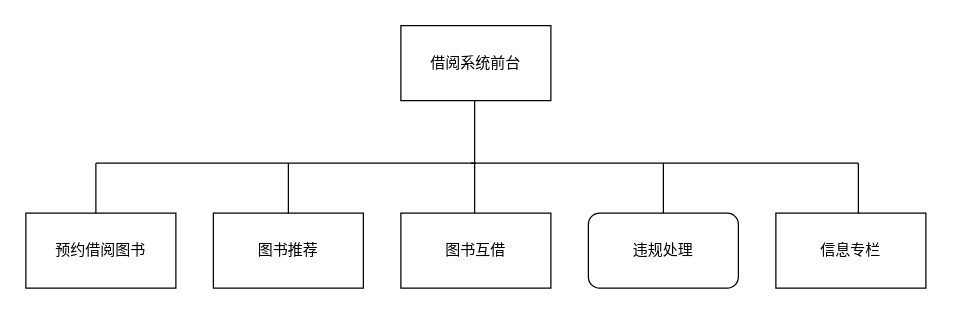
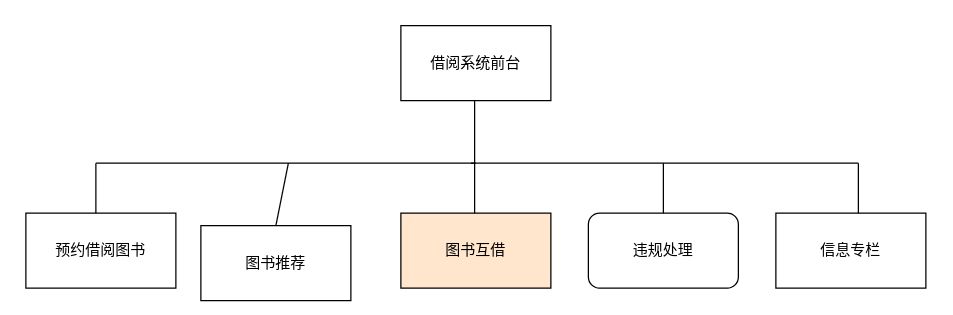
node "图书推荐": moved (288, 251) -> (276, 263)
node "图书互借": fillcolor #ffffff -> #ffe6cc
